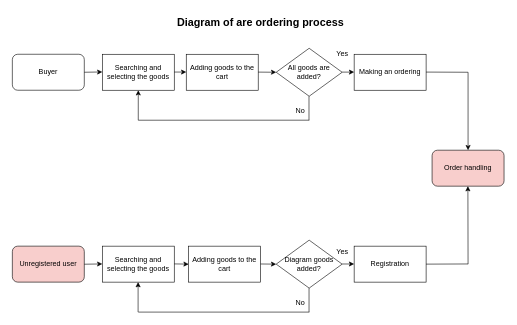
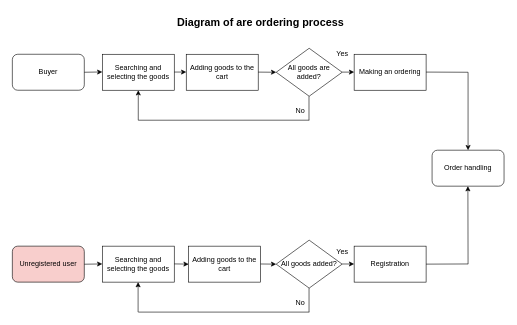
node "Order handling": fillcolor #f8cecc -> #ffffff
node "Diagram goods added?": label "Diagram goods added?" -> "All goods added?"
